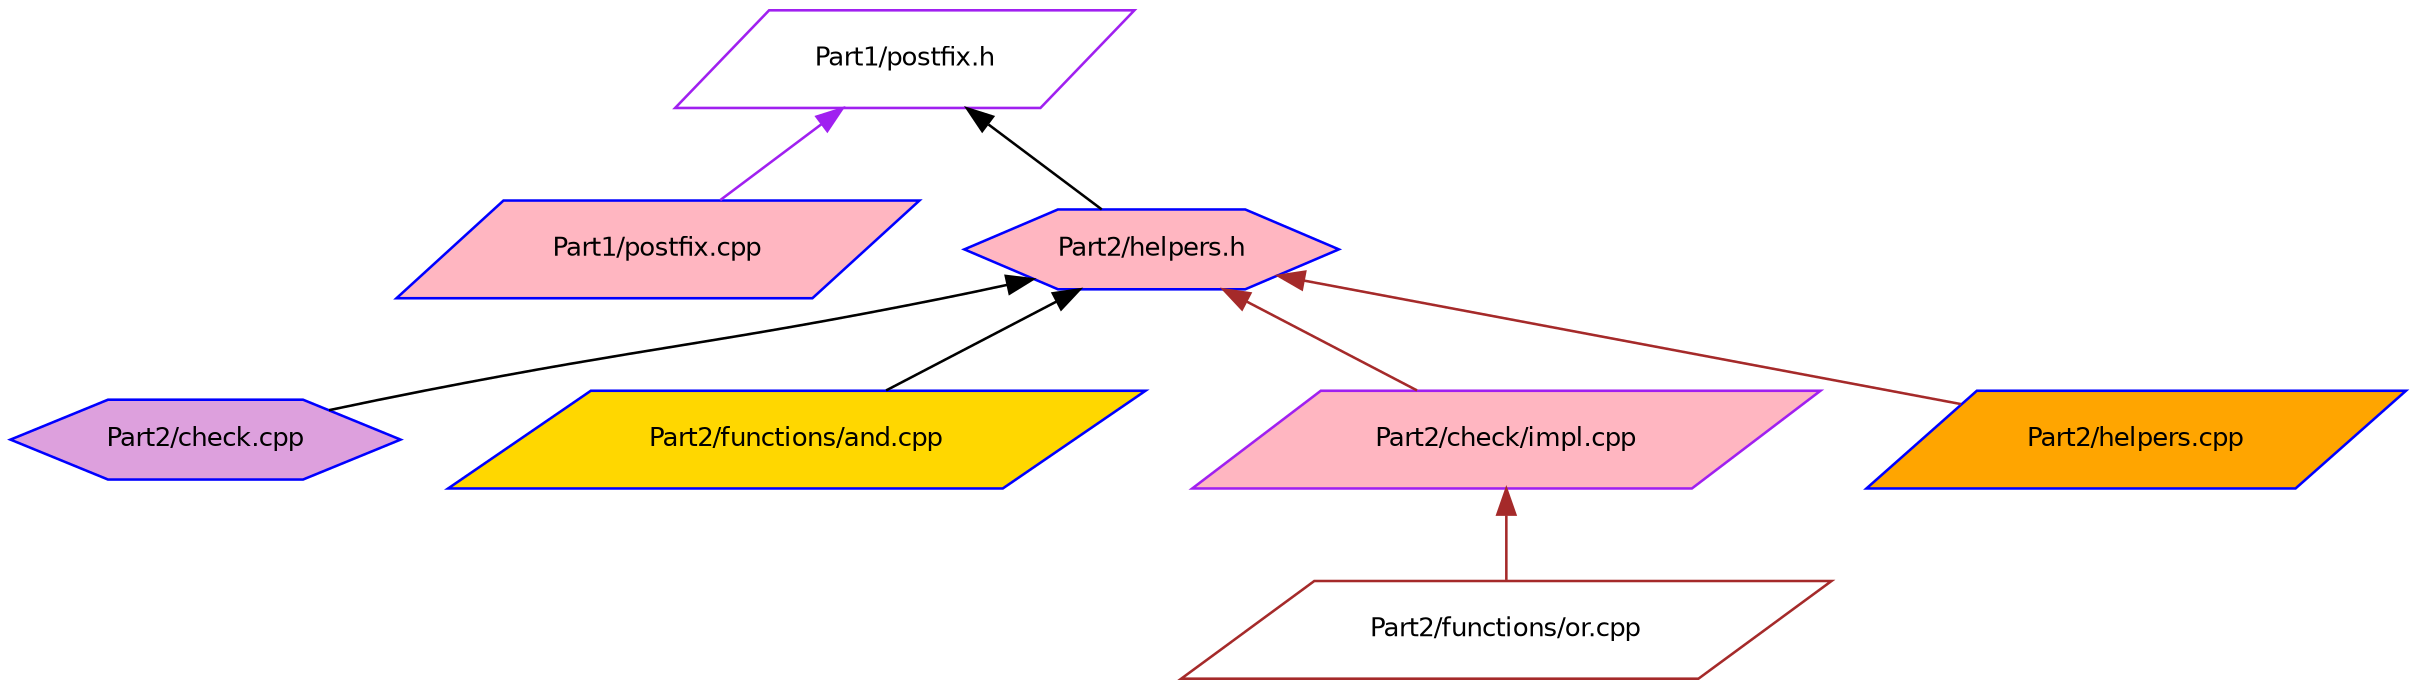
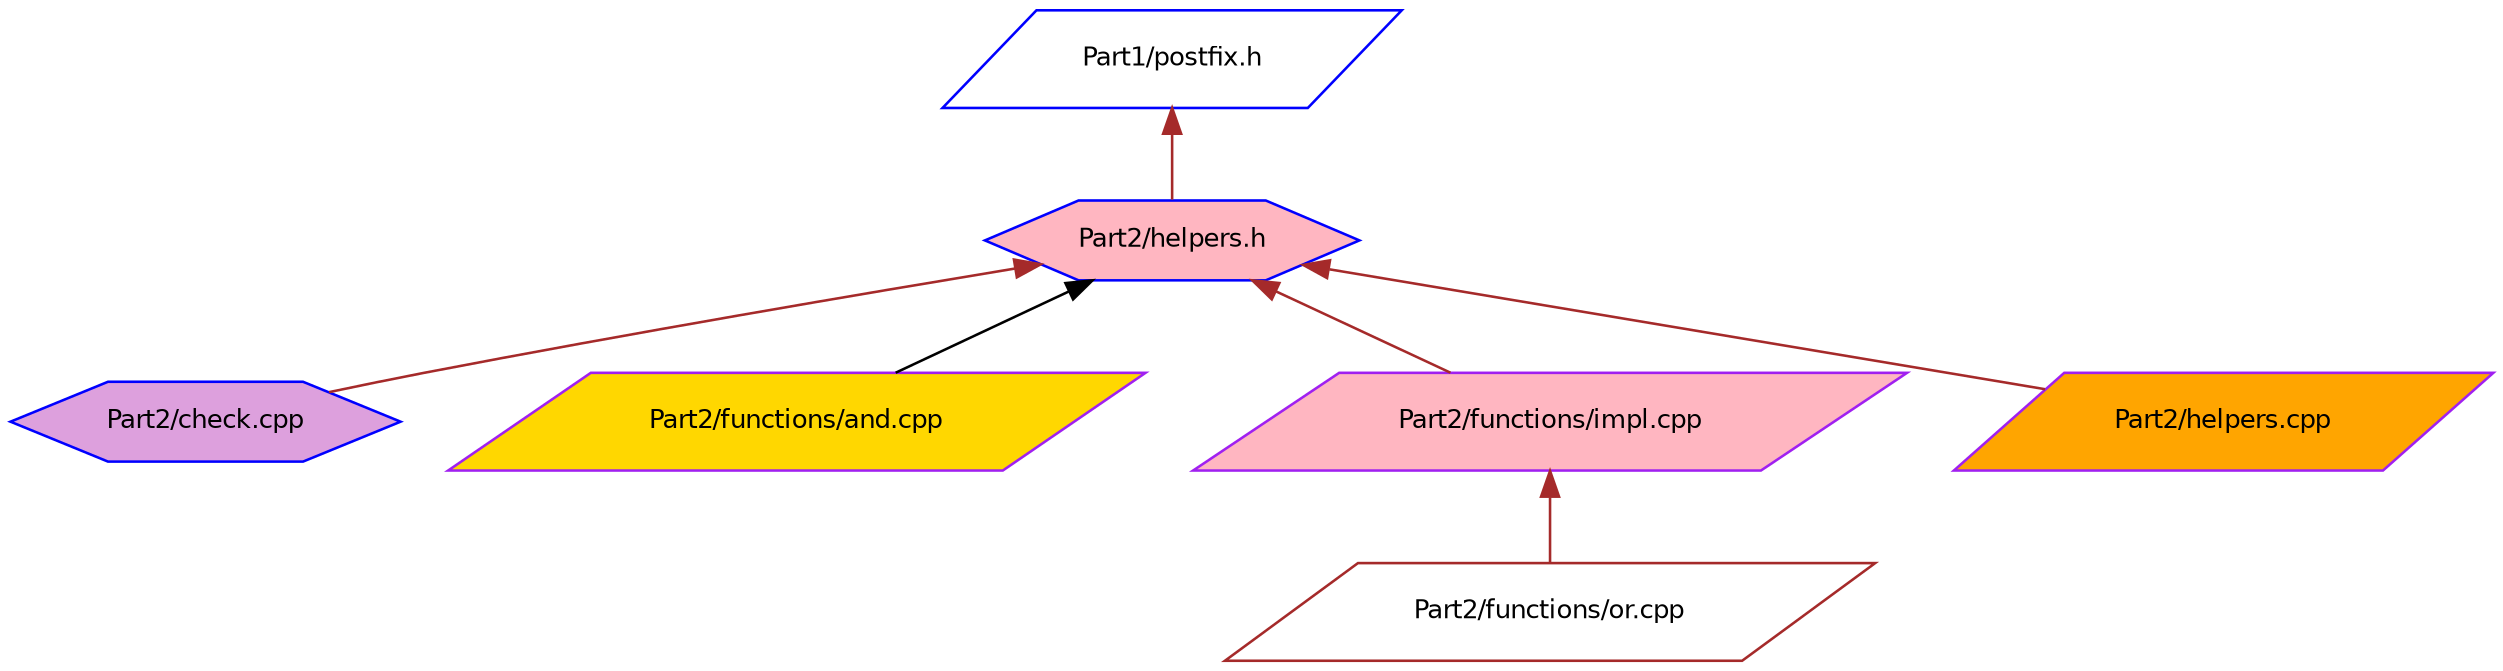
node "Part1/postfix.h": color purple -> blue
edge "Part2/helpers.h" -> "Part1/postfix.h": color black -> brown
node "Part1/postfix.cpp": removed
edge "Part2/check.cpp" -> "Part2/helpers.h": color black -> brown
node "Part2/functions/and.cpp": color blue -> purple
node "Part2/check/impl.cpp": label "Part2/check/impl.cpp" -> "Part2/functions/impl.cpp"
node "Part2/helpers.cpp": color blue -> purple
